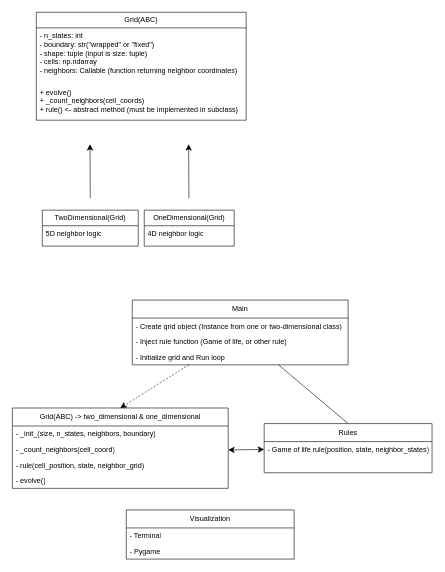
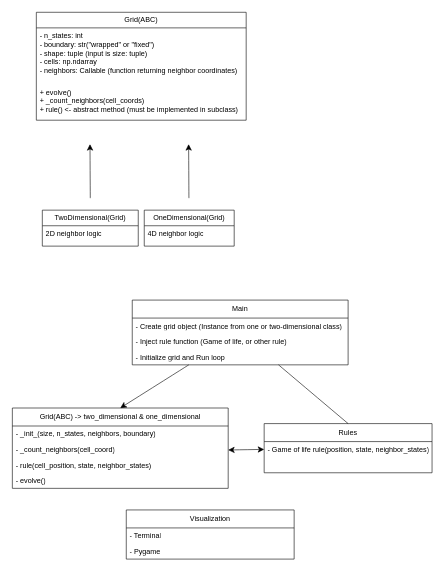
node "5D neighbor logic": label "5D neighbor logic" -> "2D neighbor logic"
edge "Main" -> "Grid(ABC) -> two_dimensional & one_dimensional": style dashed -> solid
node "- rule(cell_position, state, neighbor_grid)": label "- rule(cell_position, state, neighbor_grid)" -> "- rule(cell_position, state, neighbor_states)"
